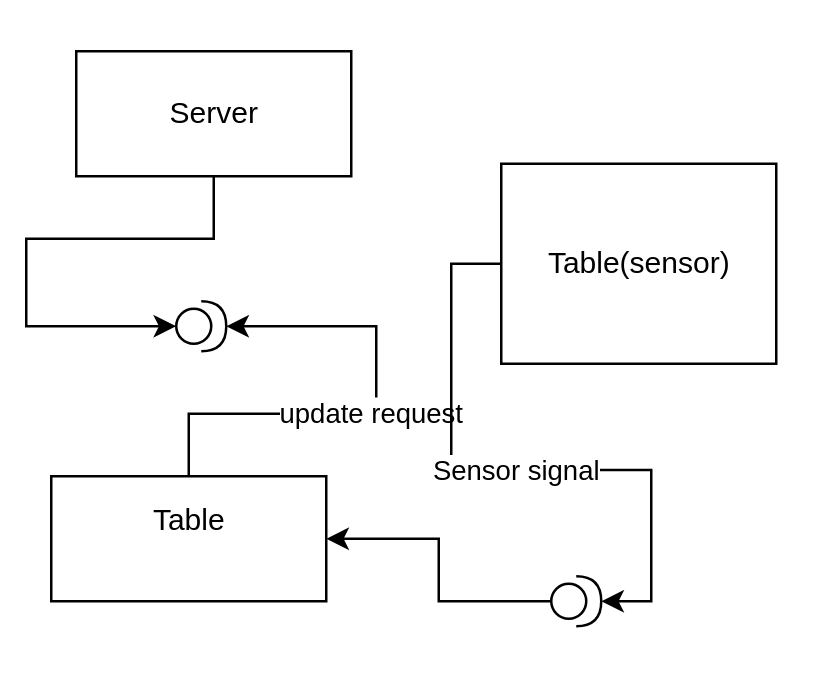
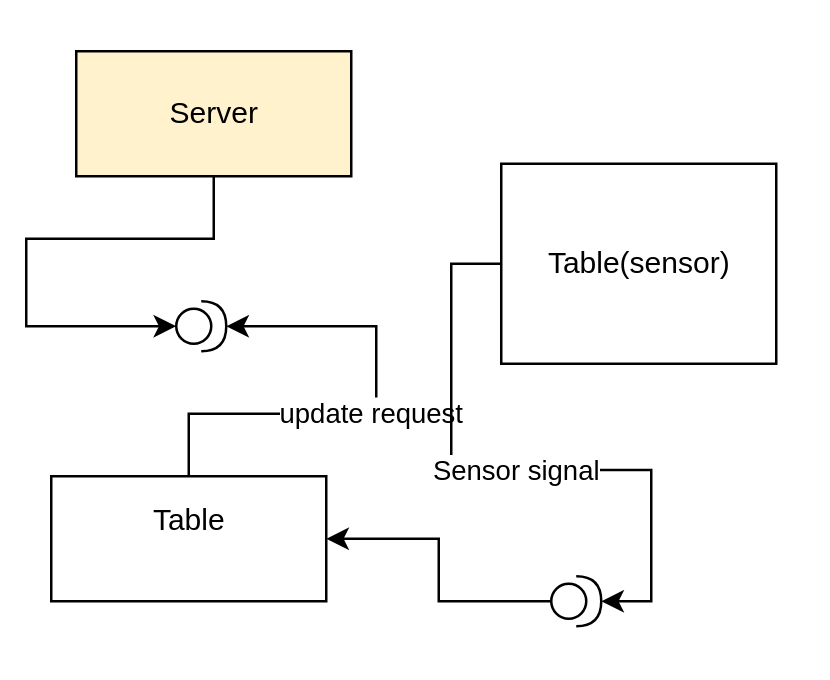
node "Server": fillcolor #ffffff -> #fff2cc
